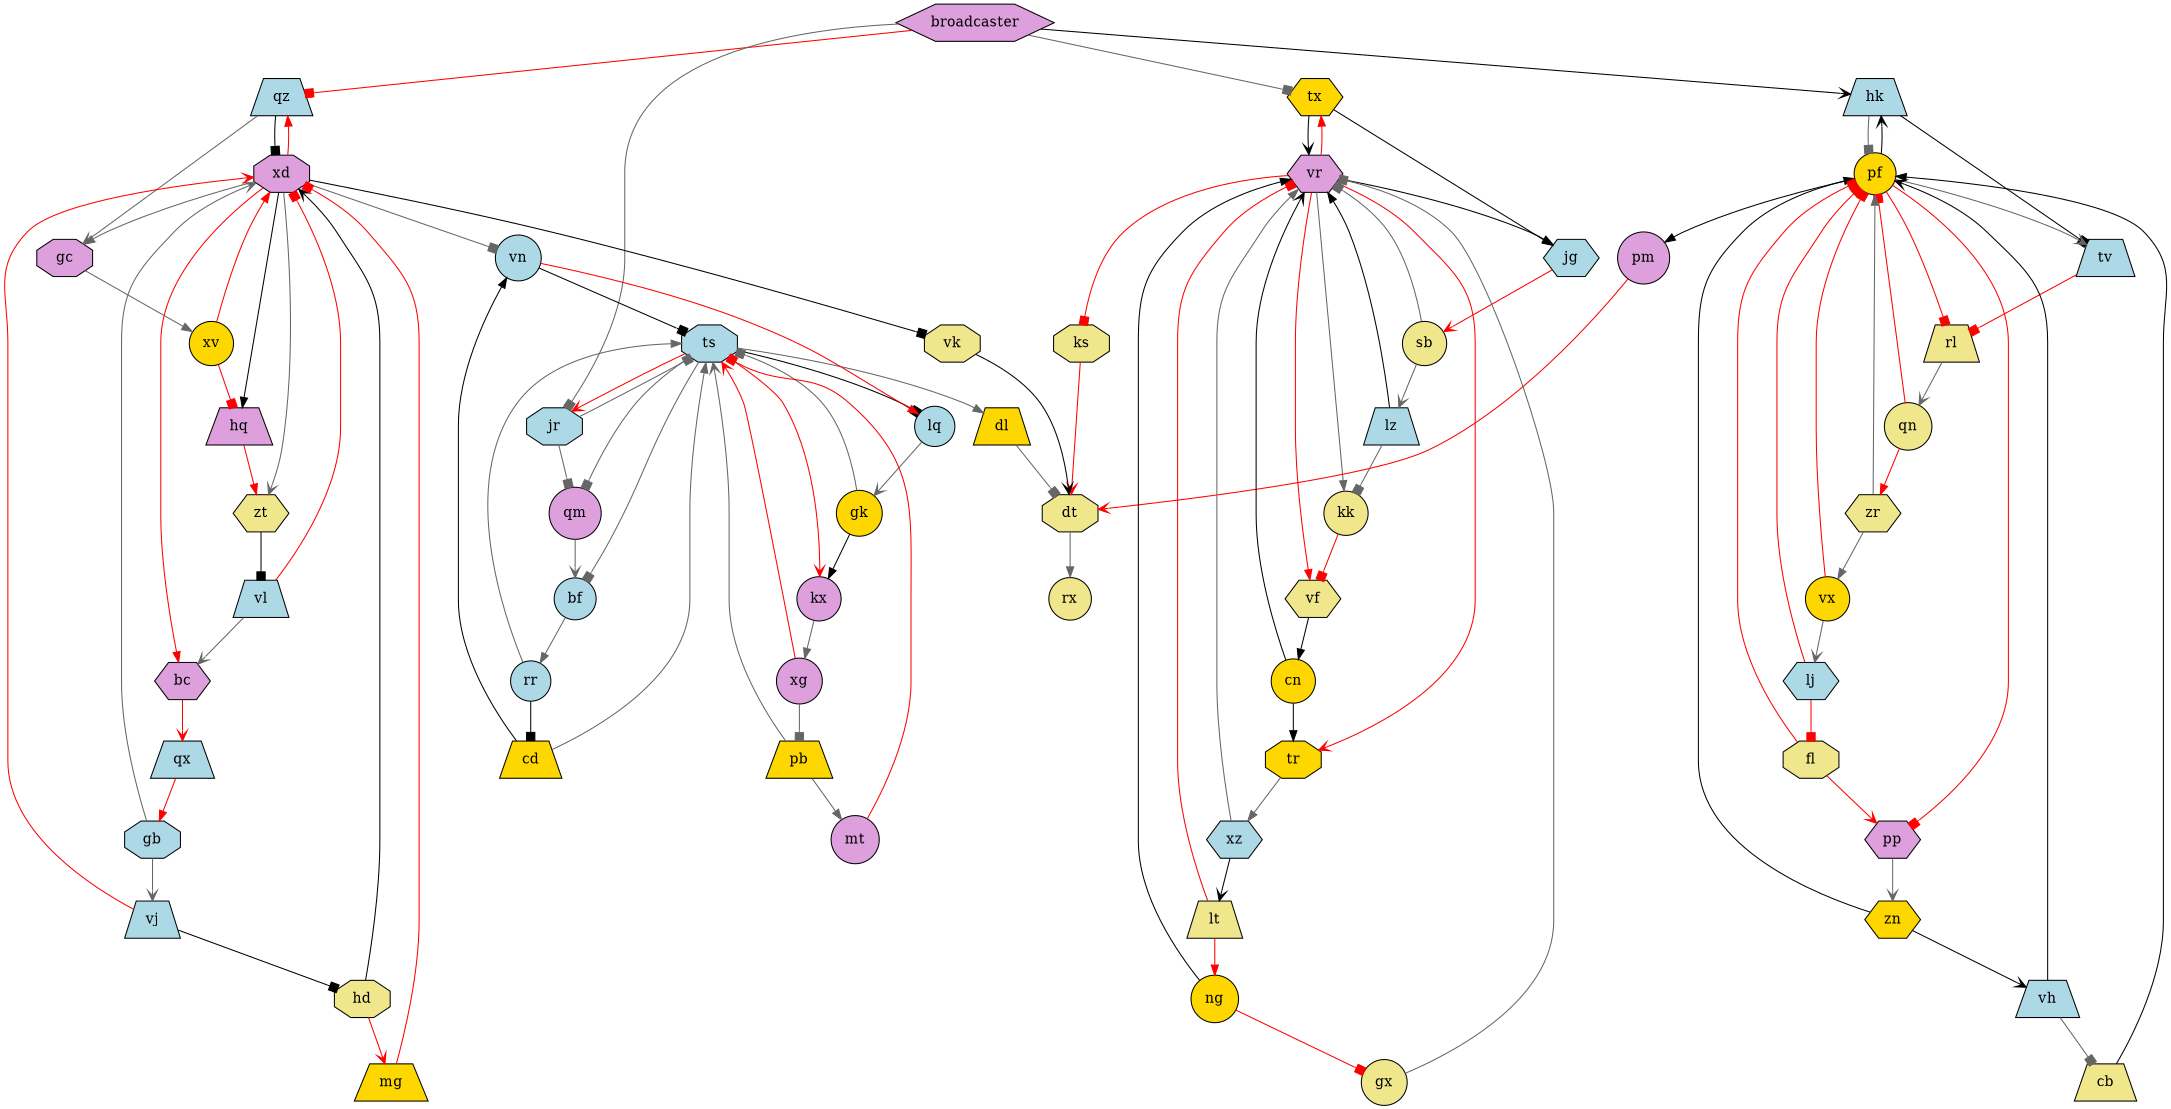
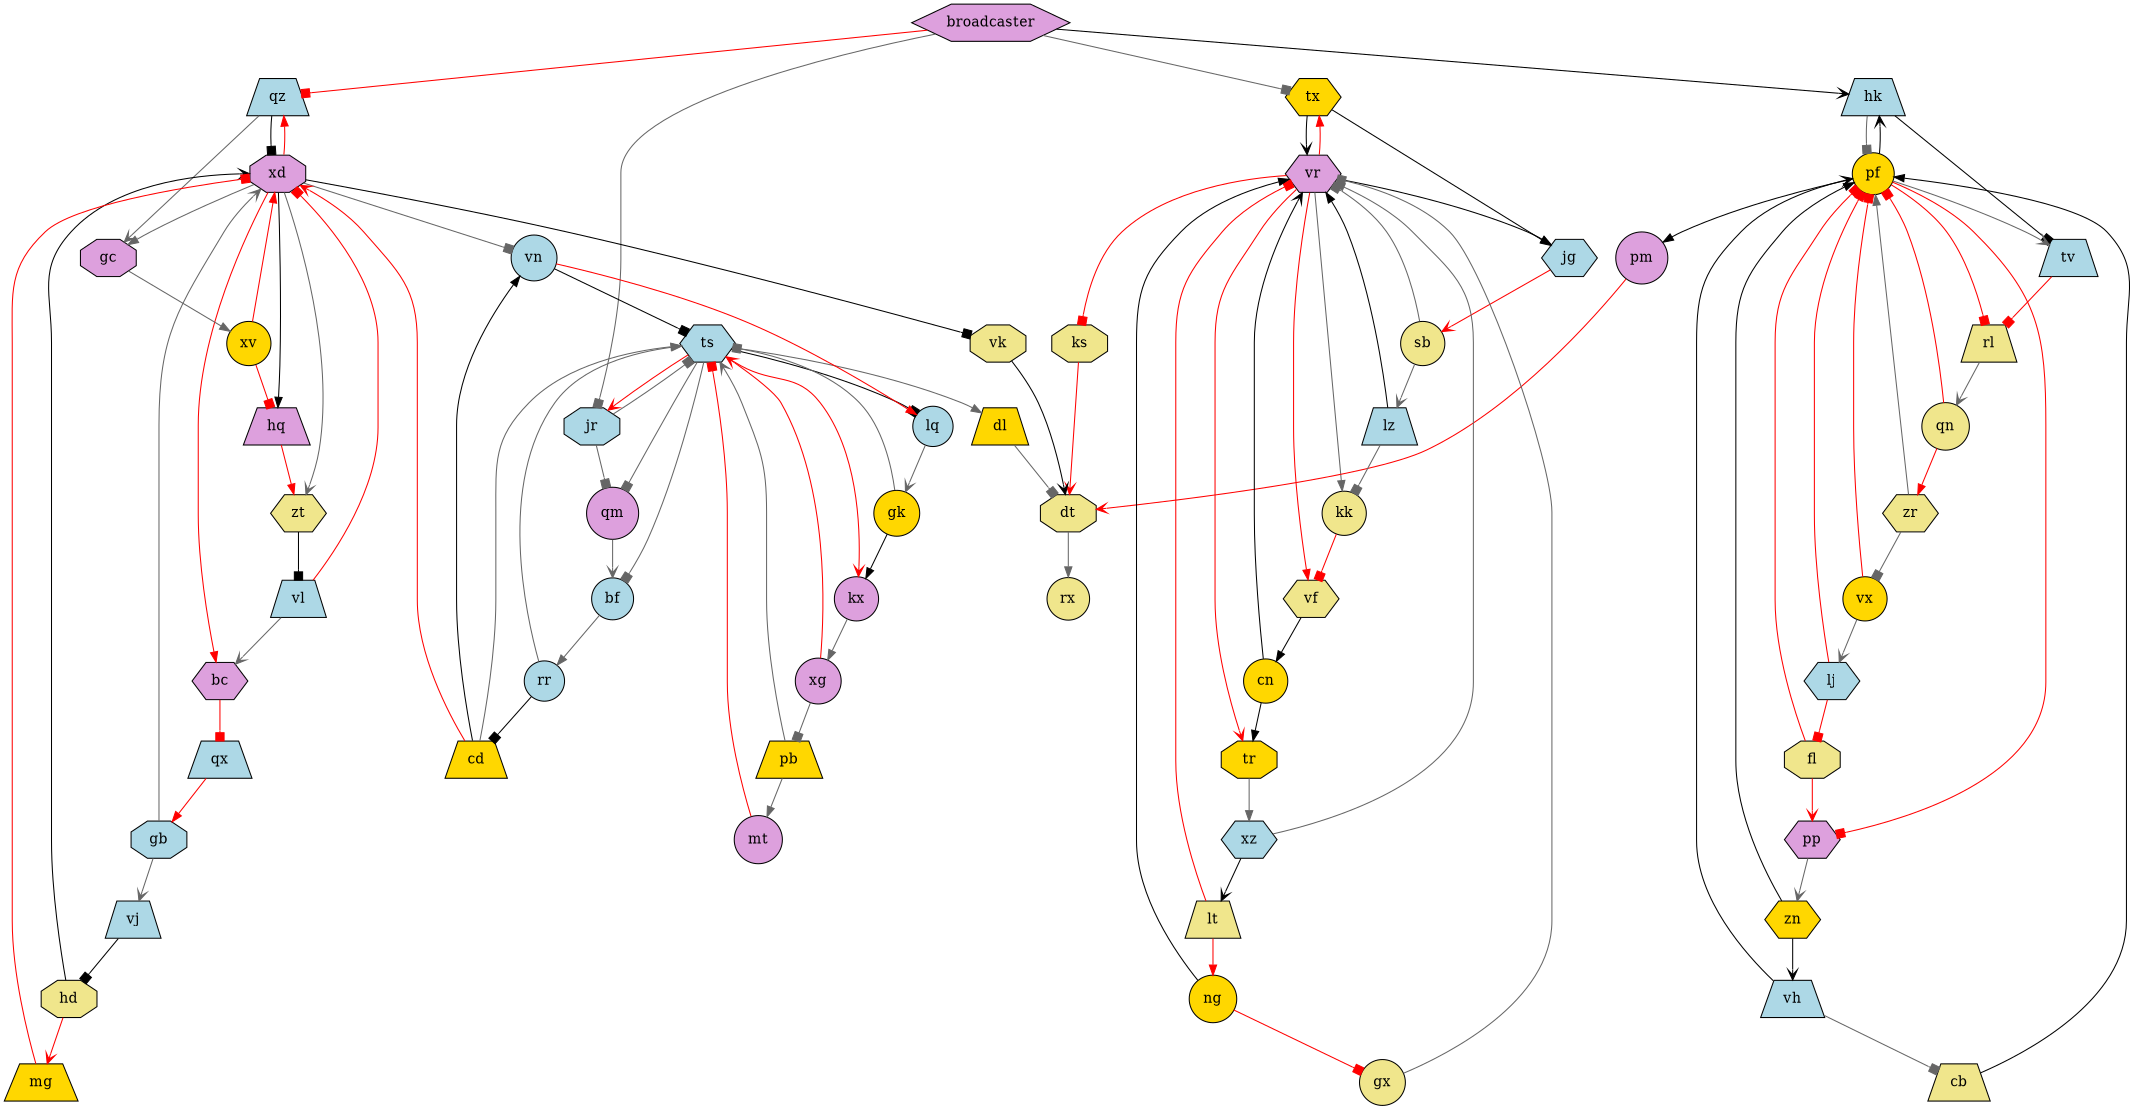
node "ts": shape octagon -> hexagon
edge "vj" -> "xd": now "cd" -> "xd"
edge "zr" -> "vx": arrowhead normal -> box
edge "bc" -> "qx": arrowhead vee -> box
